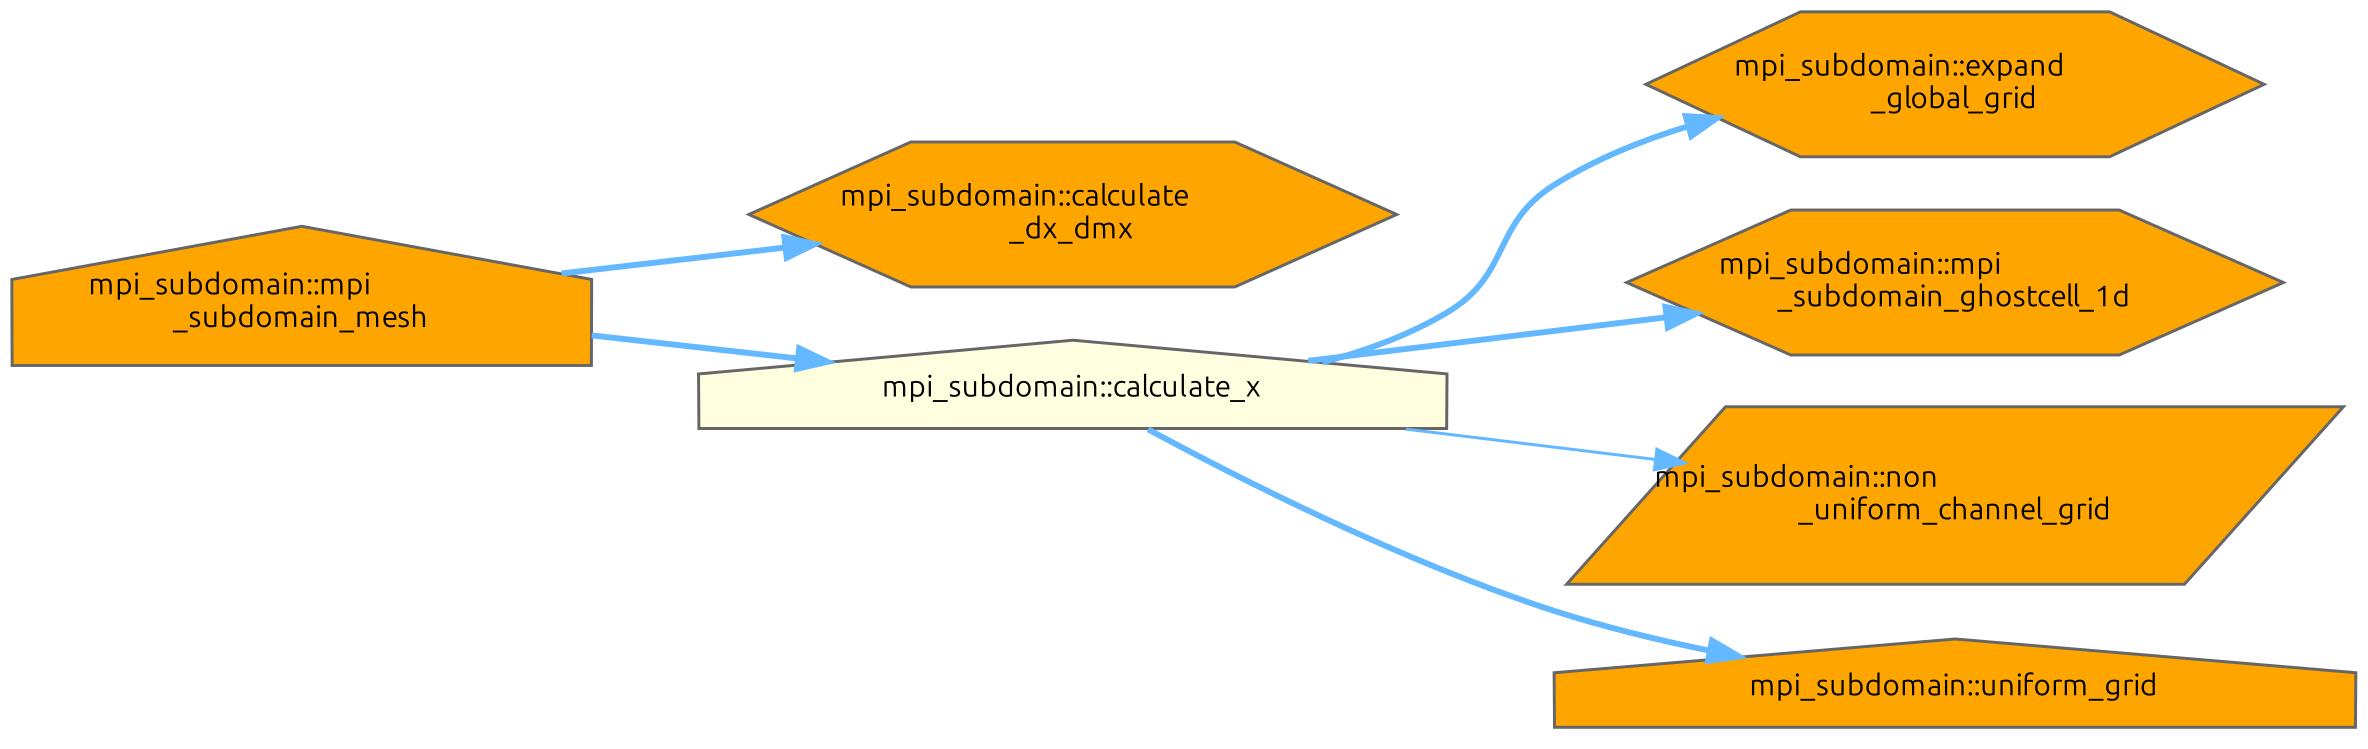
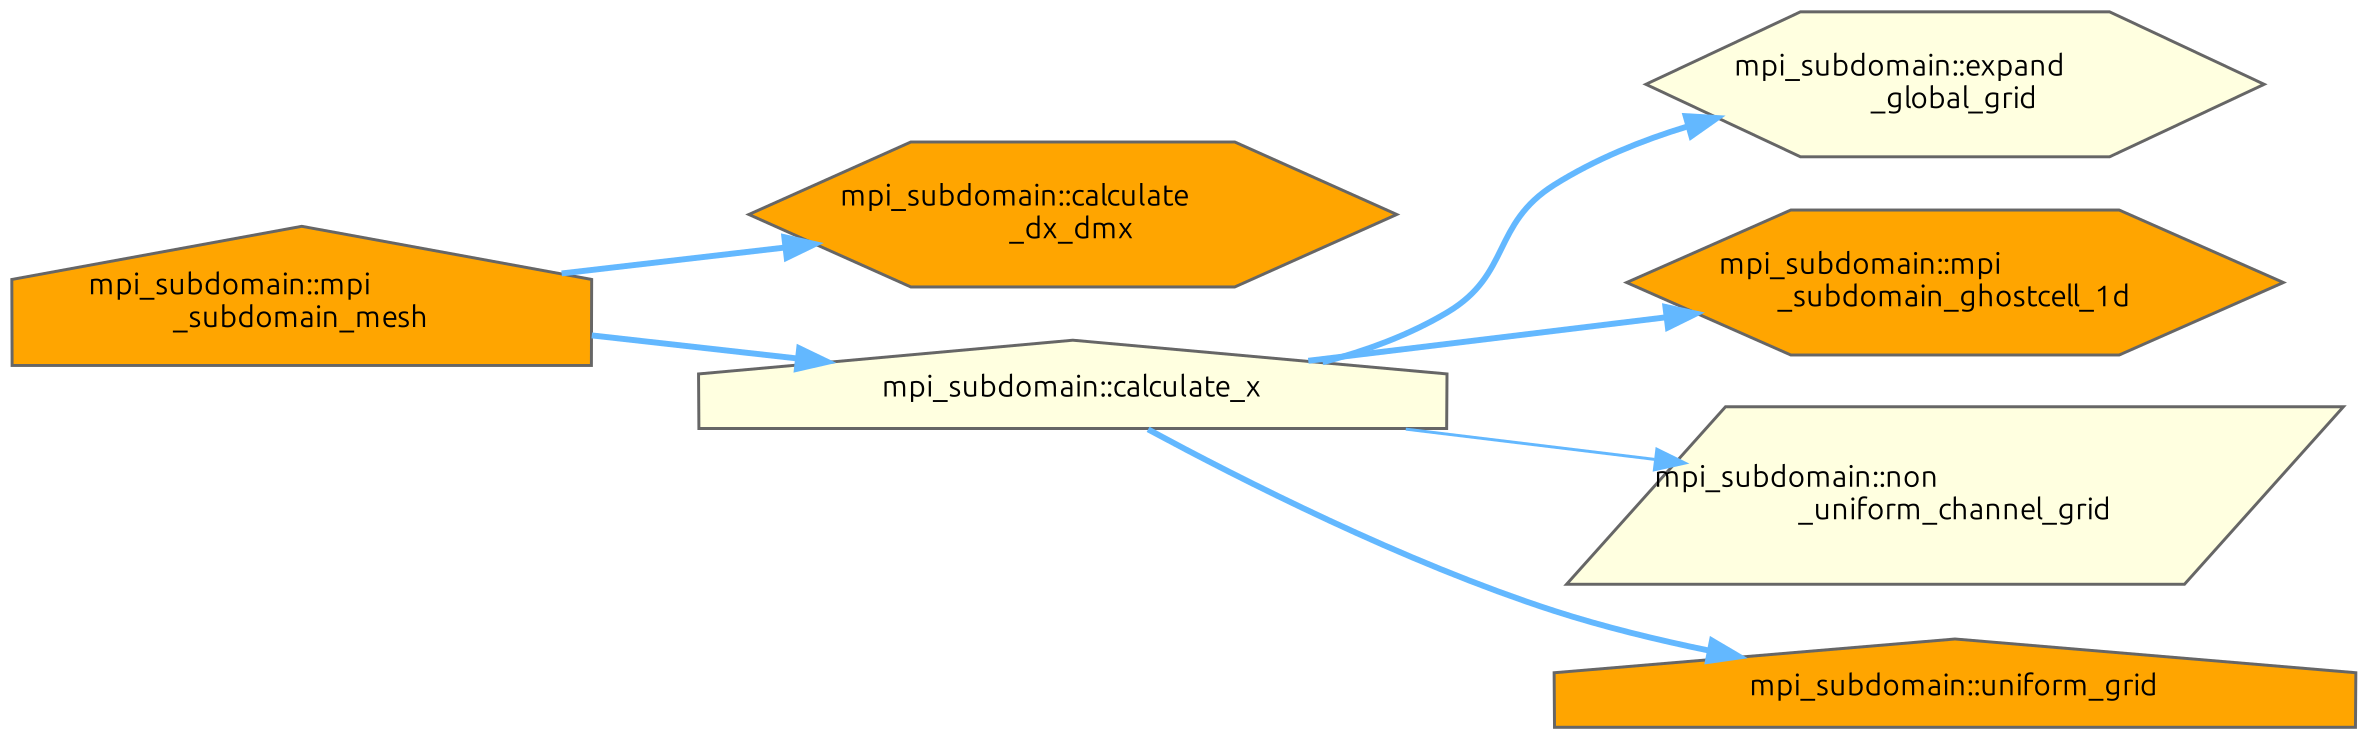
node "mpi_subdomain::expand _global_grid": fillcolor orange -> lightyellow
node "mpi_subdomain::non _uniform_channel_grid": fillcolor orange -> lightyellow
